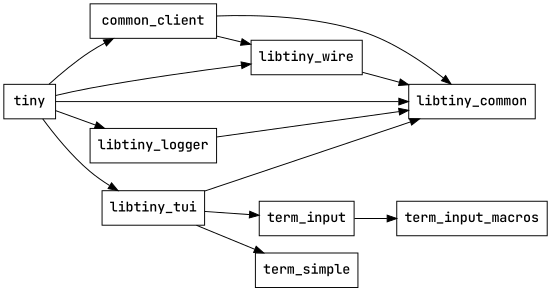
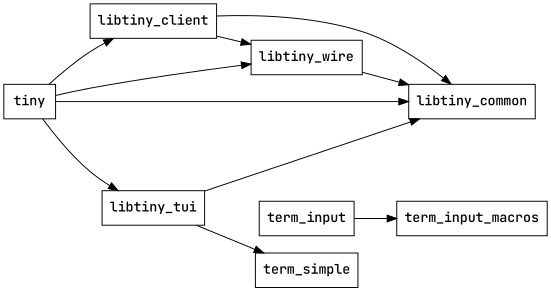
node "common_client": label "common_client" -> "libtiny_client"
node "libtiny_logger": removed
edge "libtiny_tui" -> "term_input": removed
